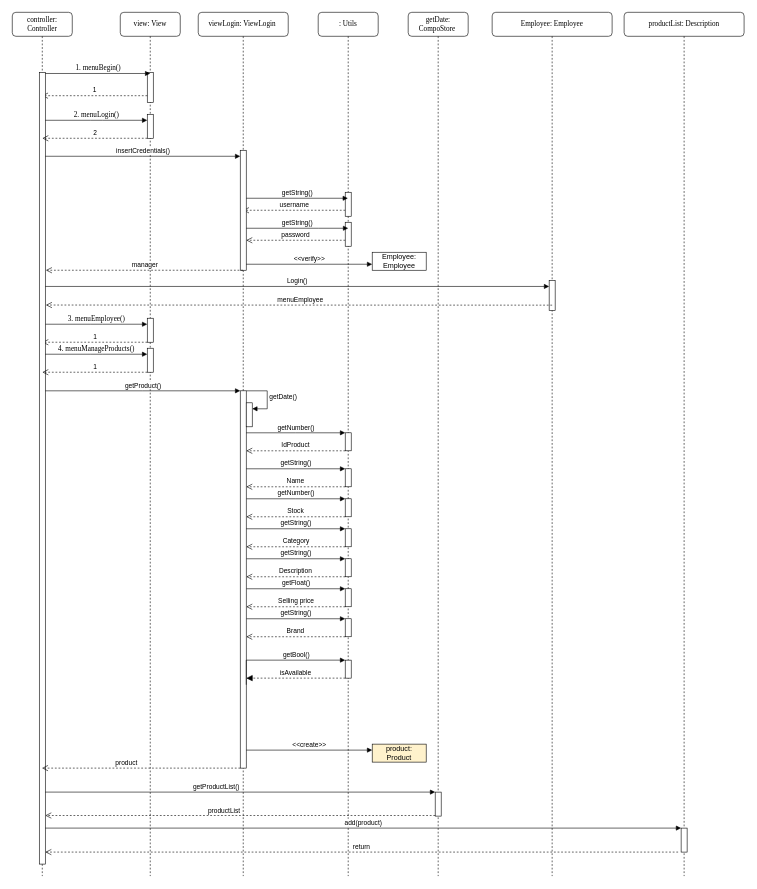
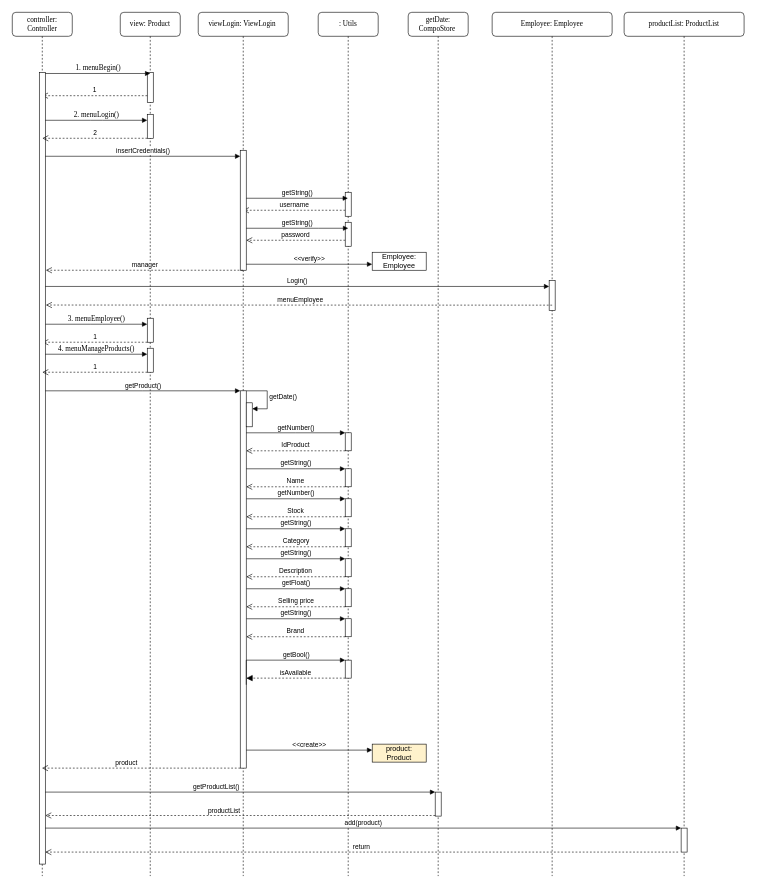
node "view: View": label "view: View" -> "view: Product"
node "productList: Description": label "productList: Description" -> "productList: ProductList"
